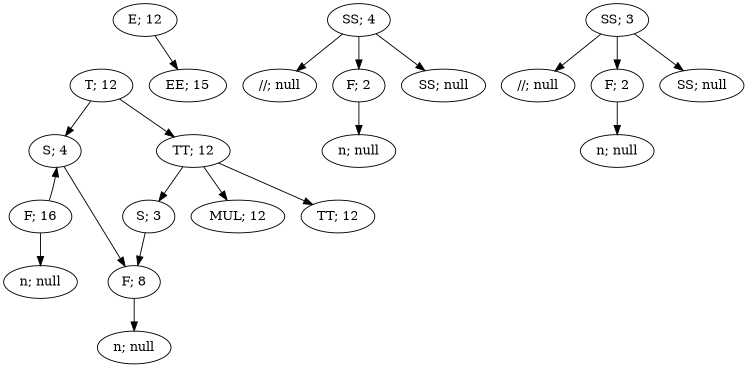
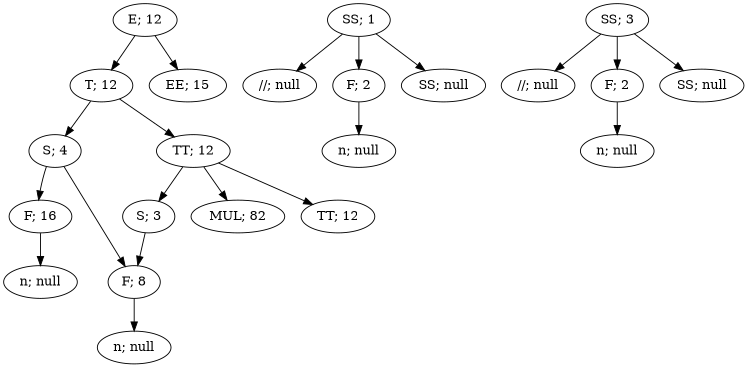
node "SS; 4": label "SS; 4" -> "SS; 1"
edge "E; 12" -> "T; 12": added
edge "F; 16" -> "S; 4": reversed
node "MUL; 12": label "MUL; 12" -> "MUL; 82"
